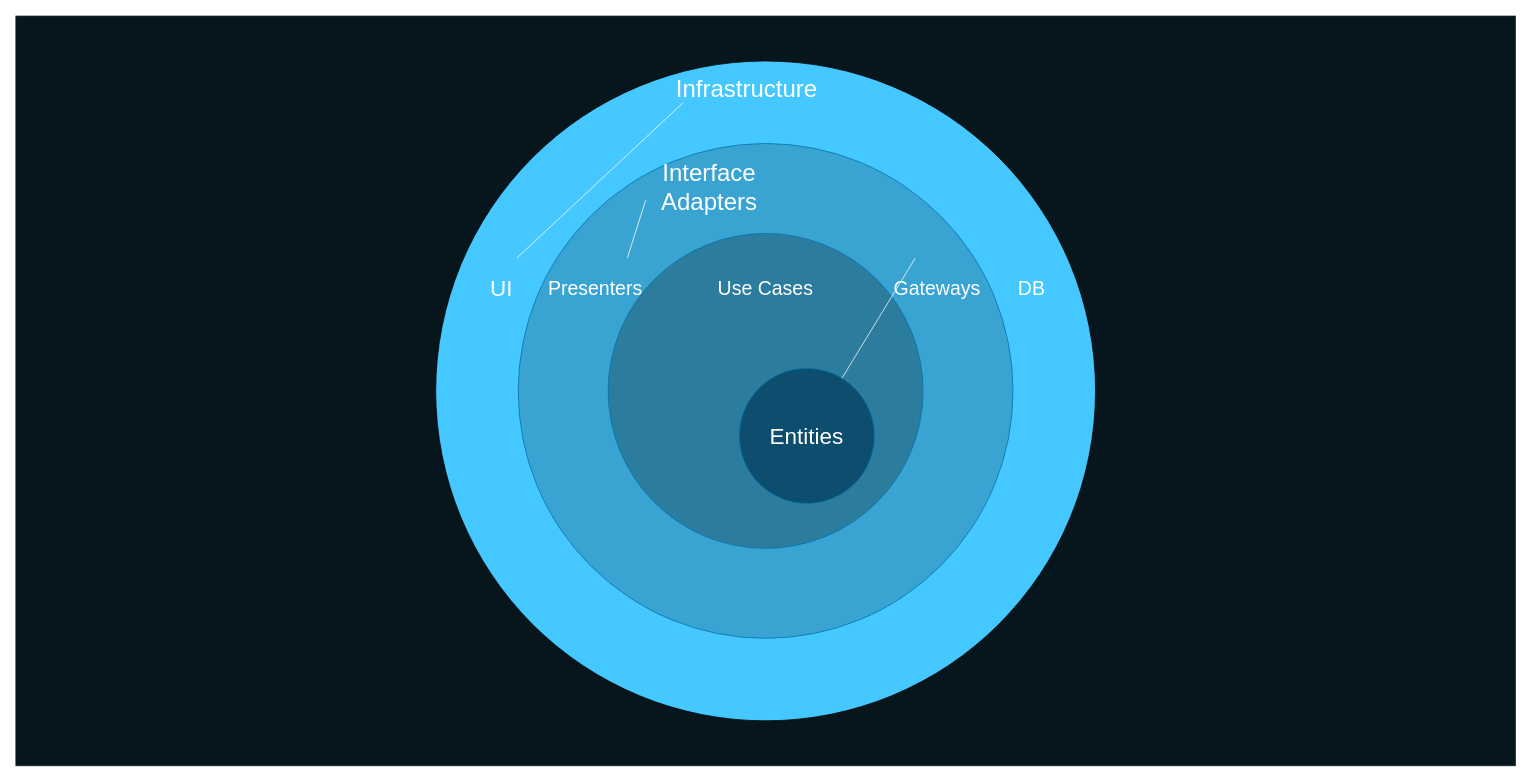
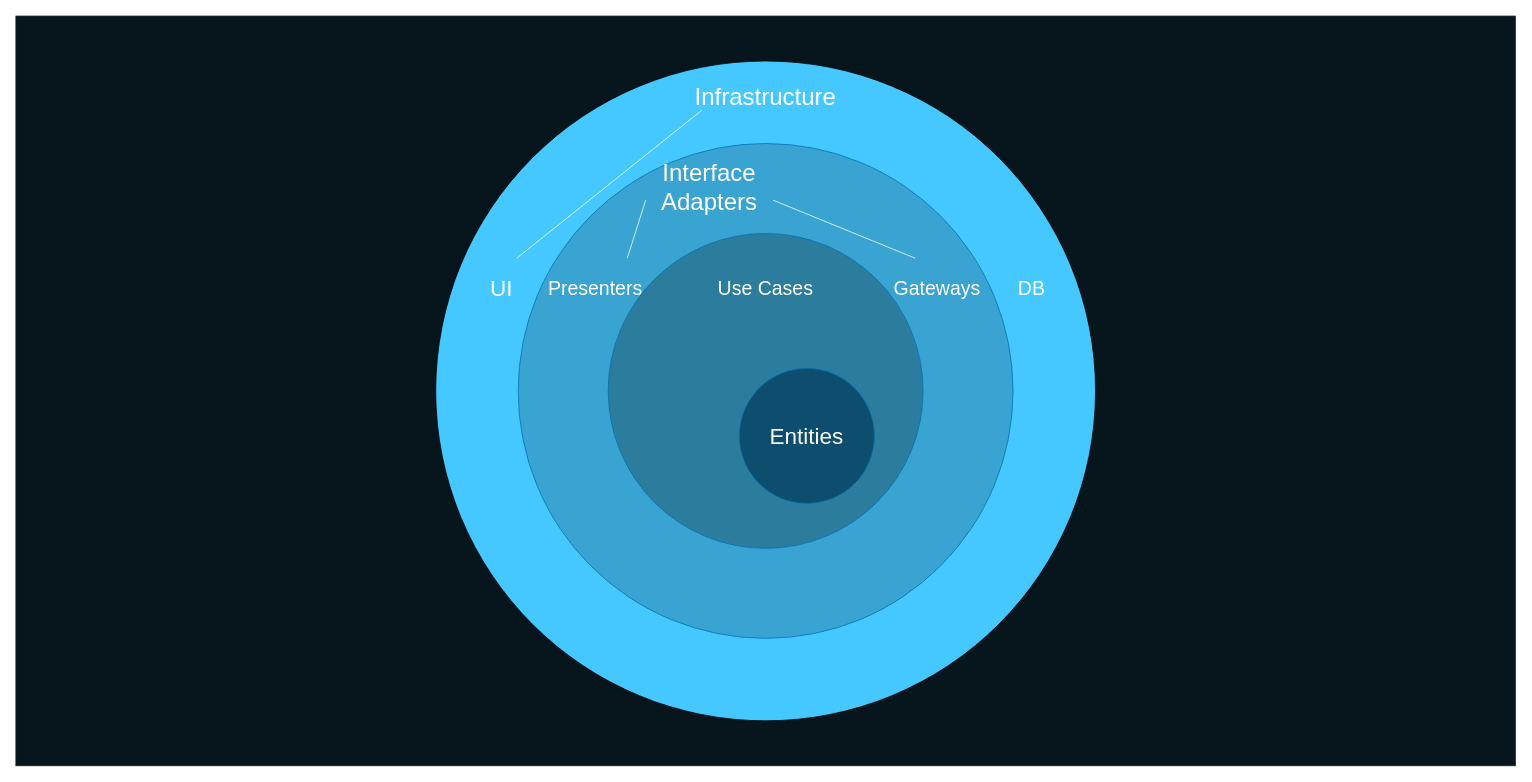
node "Infrastructure": moved (747, 90) -> (765, 97)
edge "Gateways" -- "Entities": now "Gateways" -- "Interface Adapters"
